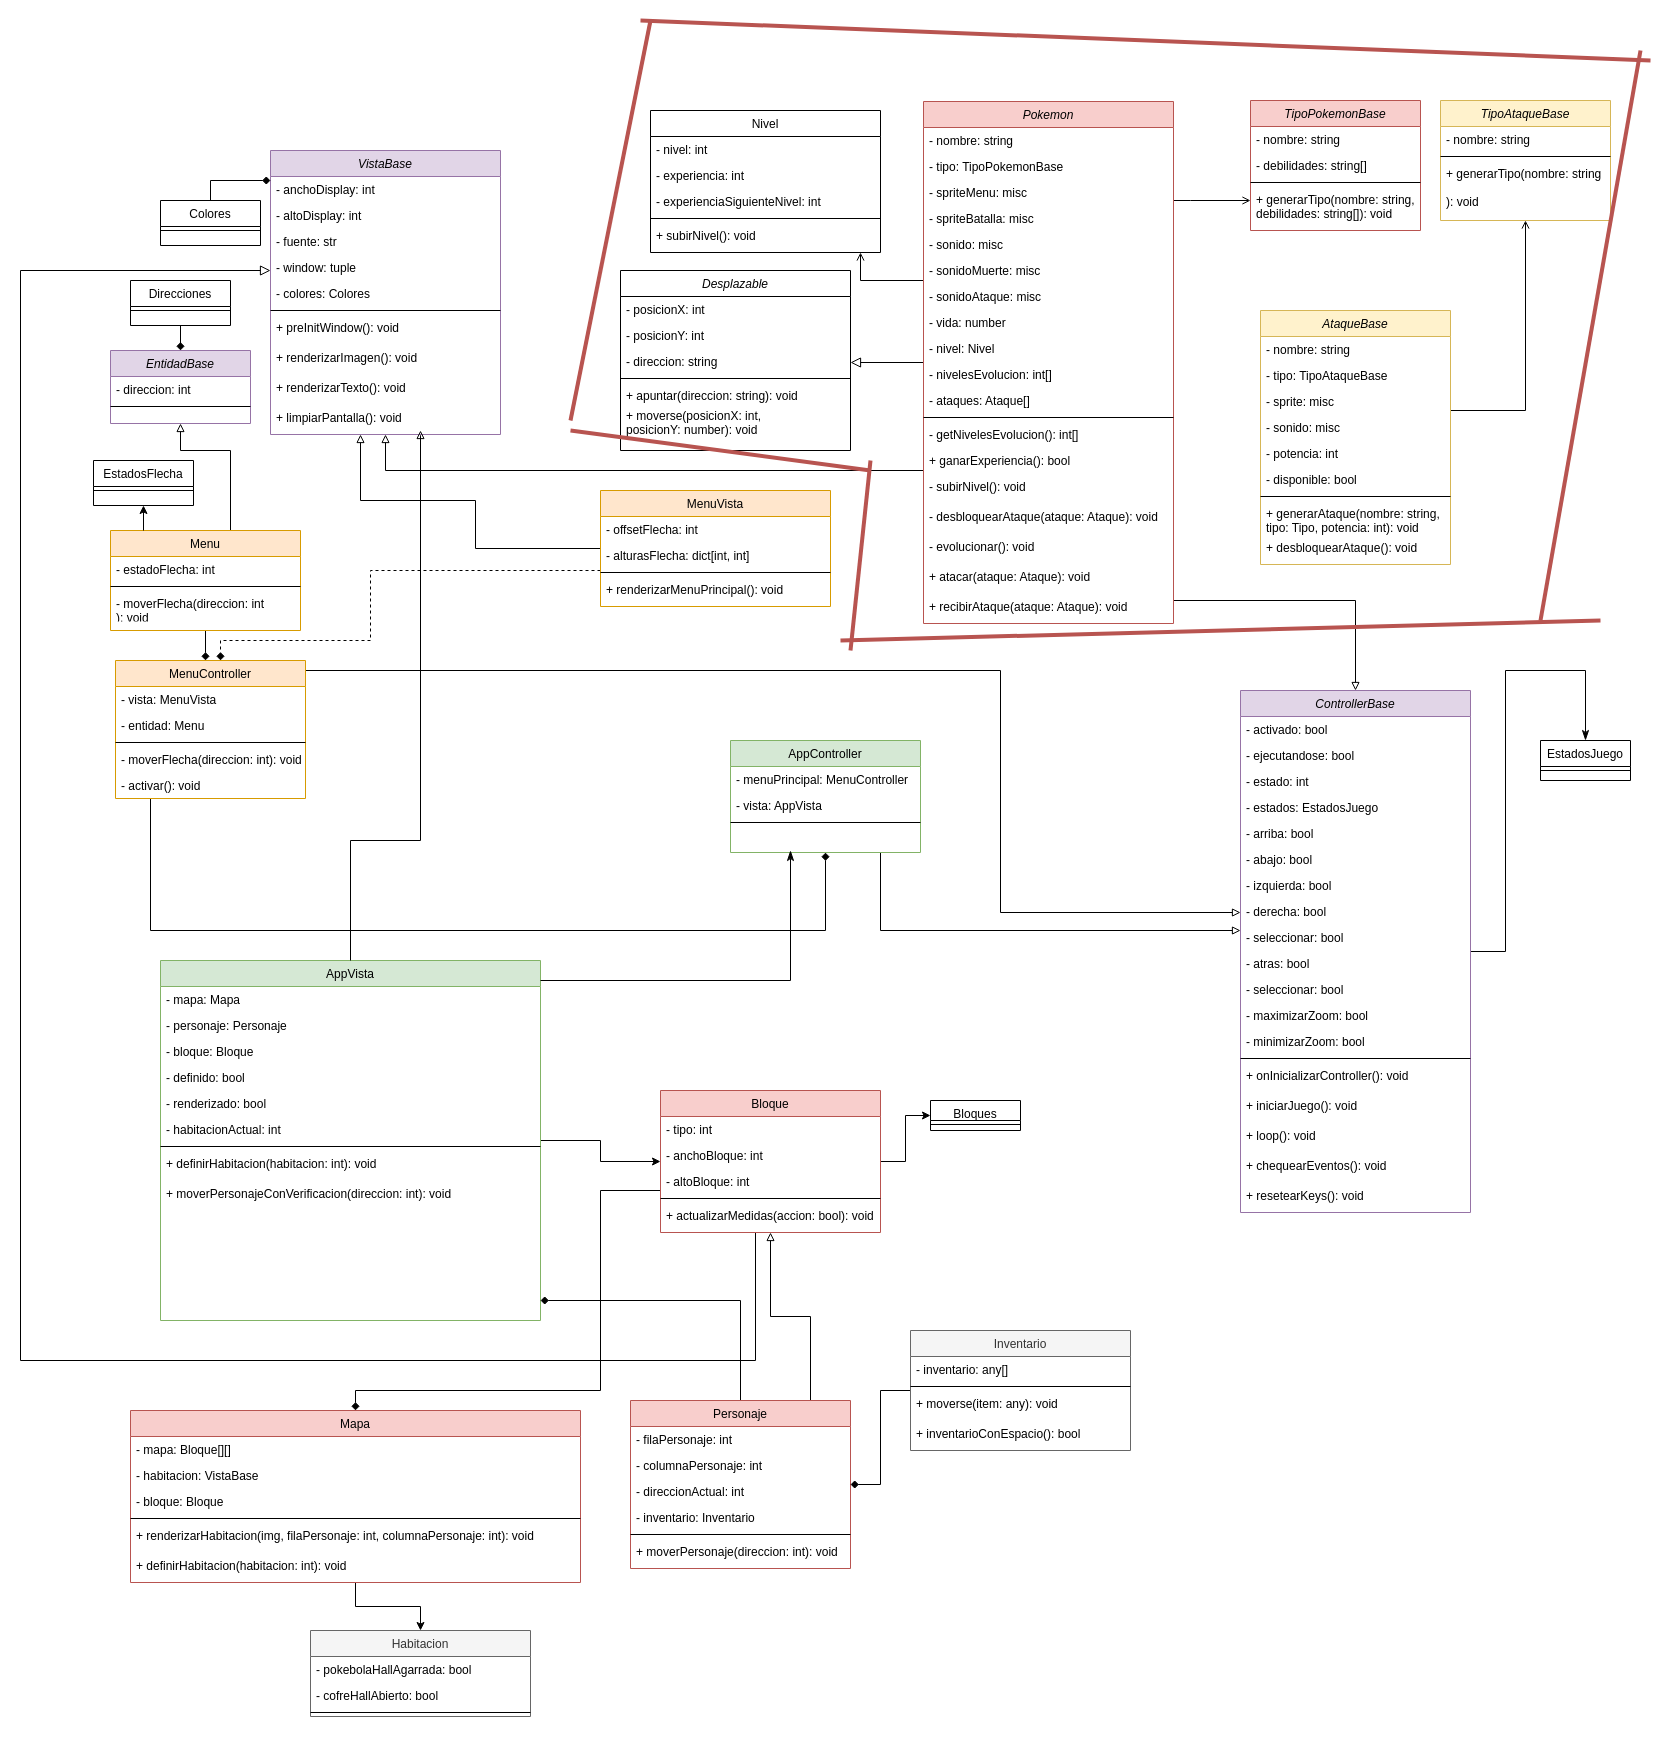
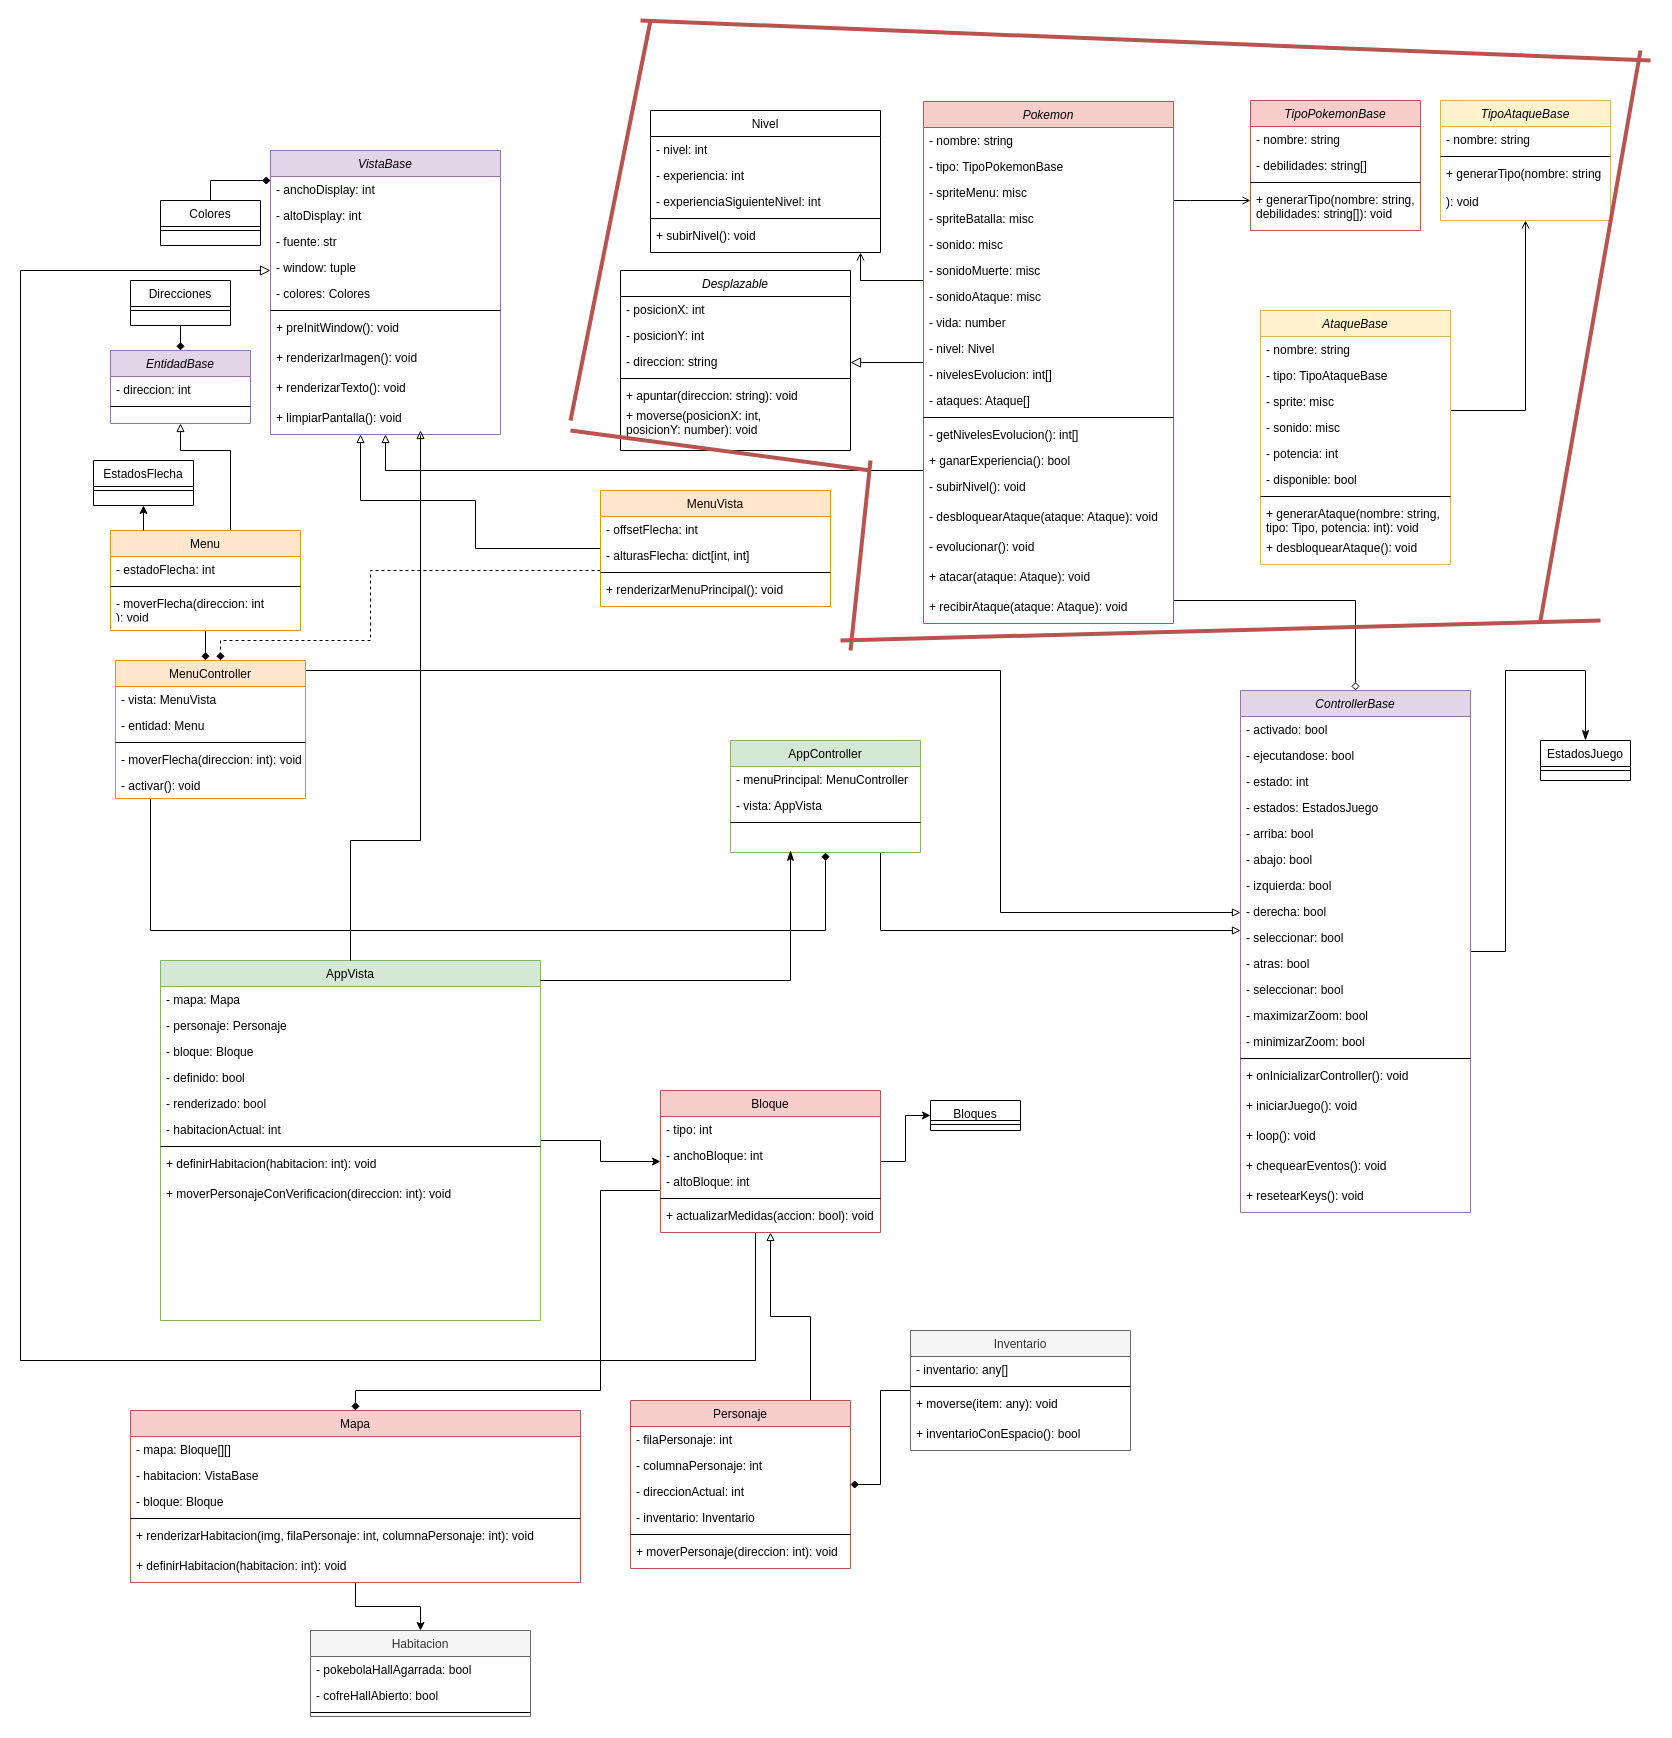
edge "Pokemon" -> "ControllerBase": arrowhead block -> diamond
edge "Personaje" -> "AppVista": removed
